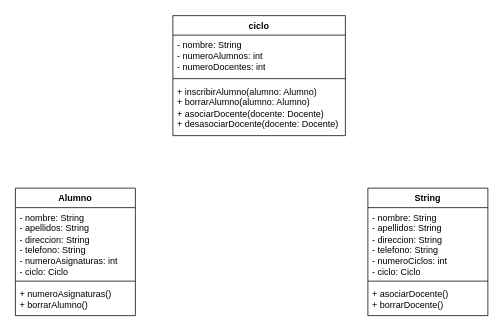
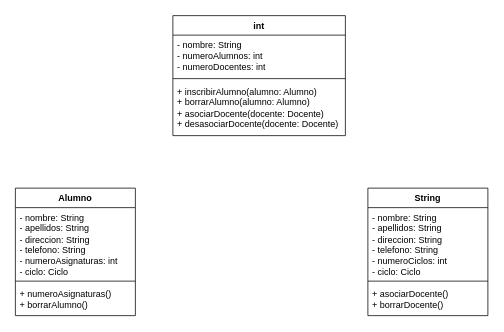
node "ciclo": label "ciclo" -> "int"
